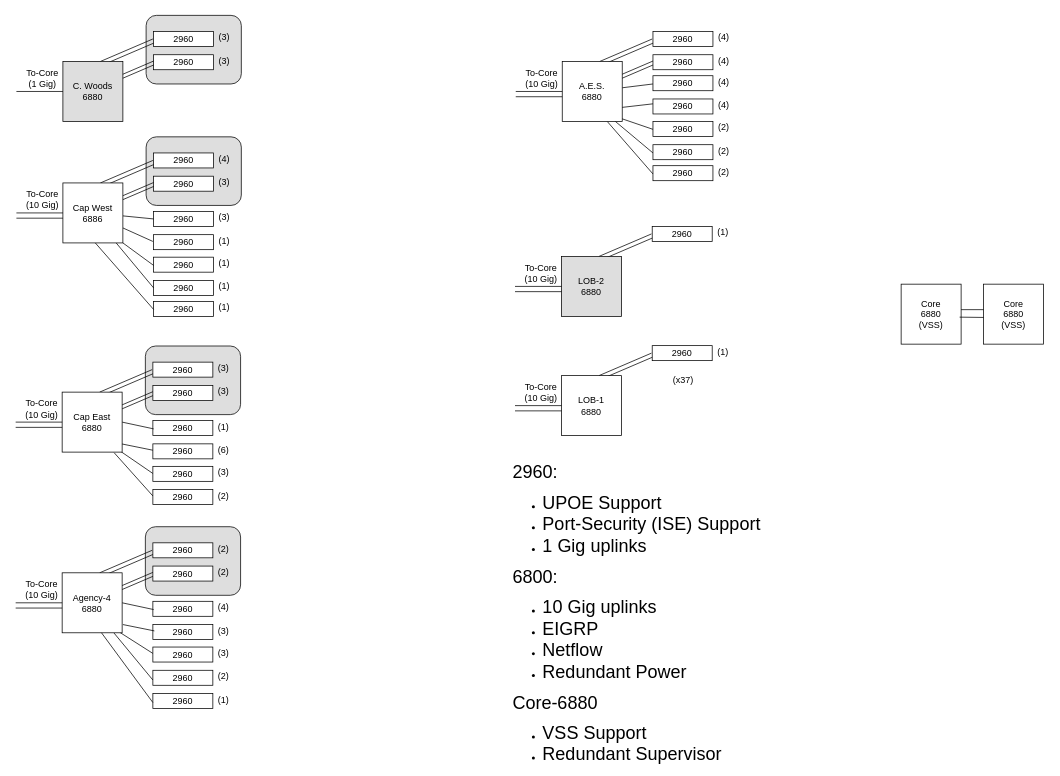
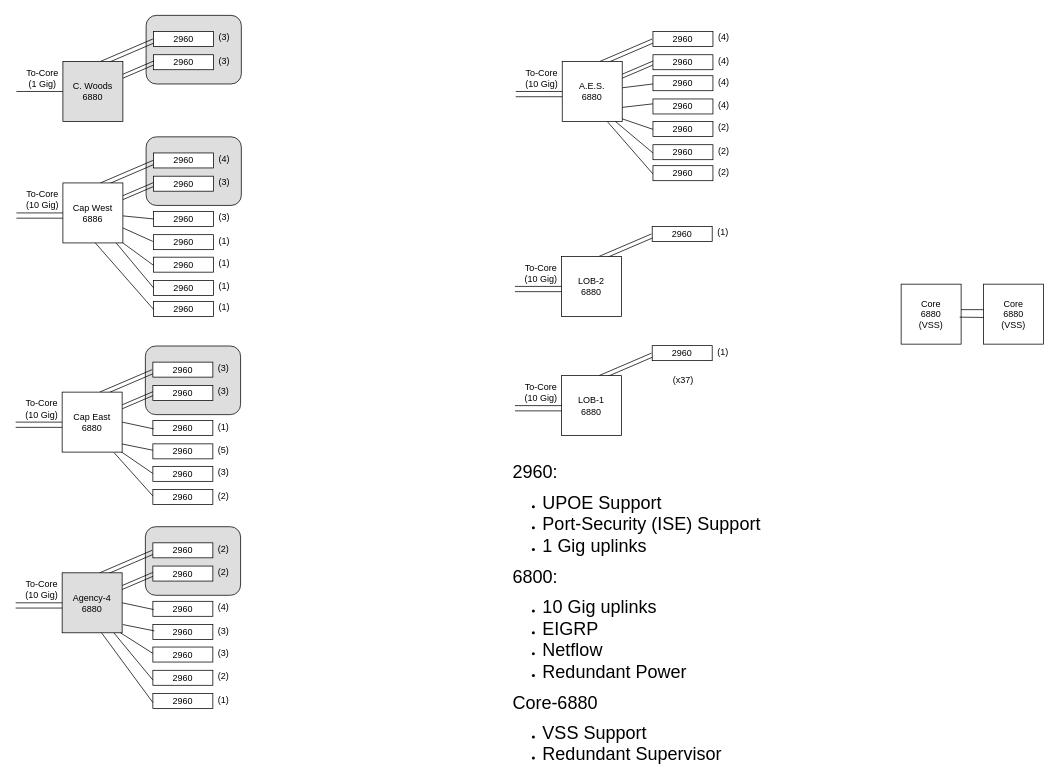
node "LOB-2 6880": fillcolor #dedede -> #ffffff
node "(6)": label "(6)" -> "(5)"
node "Agency-4 6880": fillcolor #ffffff -> #dedede
